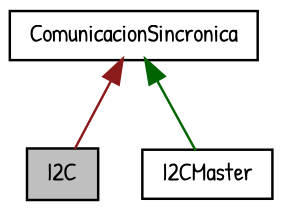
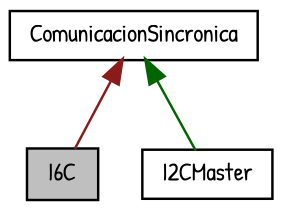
node "I2C": label "I2C" -> "I6C"
